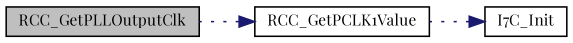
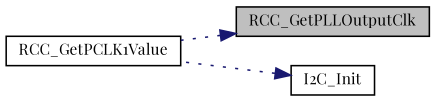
edge "RCC_GetPLLOutputClk" -> "RCC_GetPCLK1Value": reversed
node "I7C_Init": label "I7C_Init" -> "I2C_Init"
